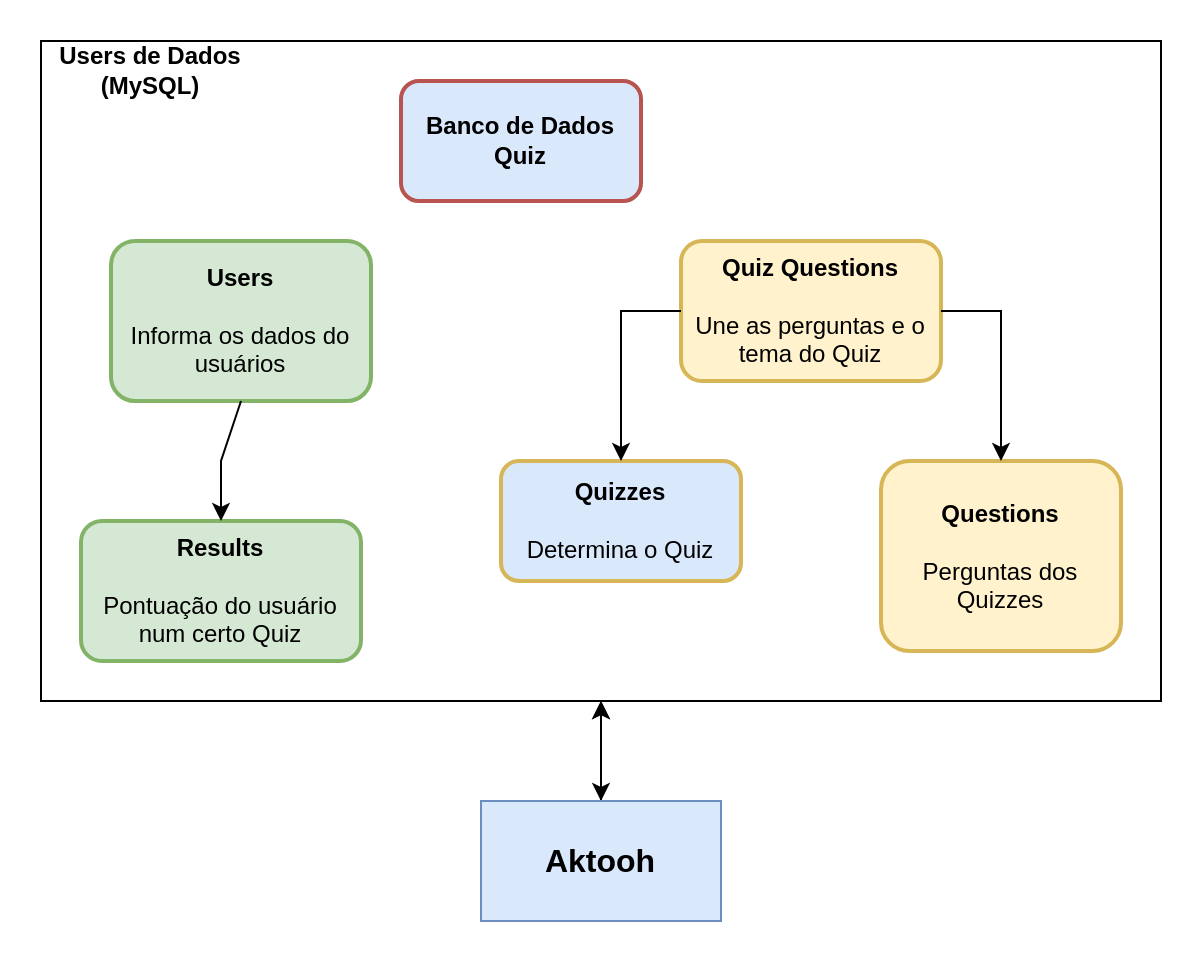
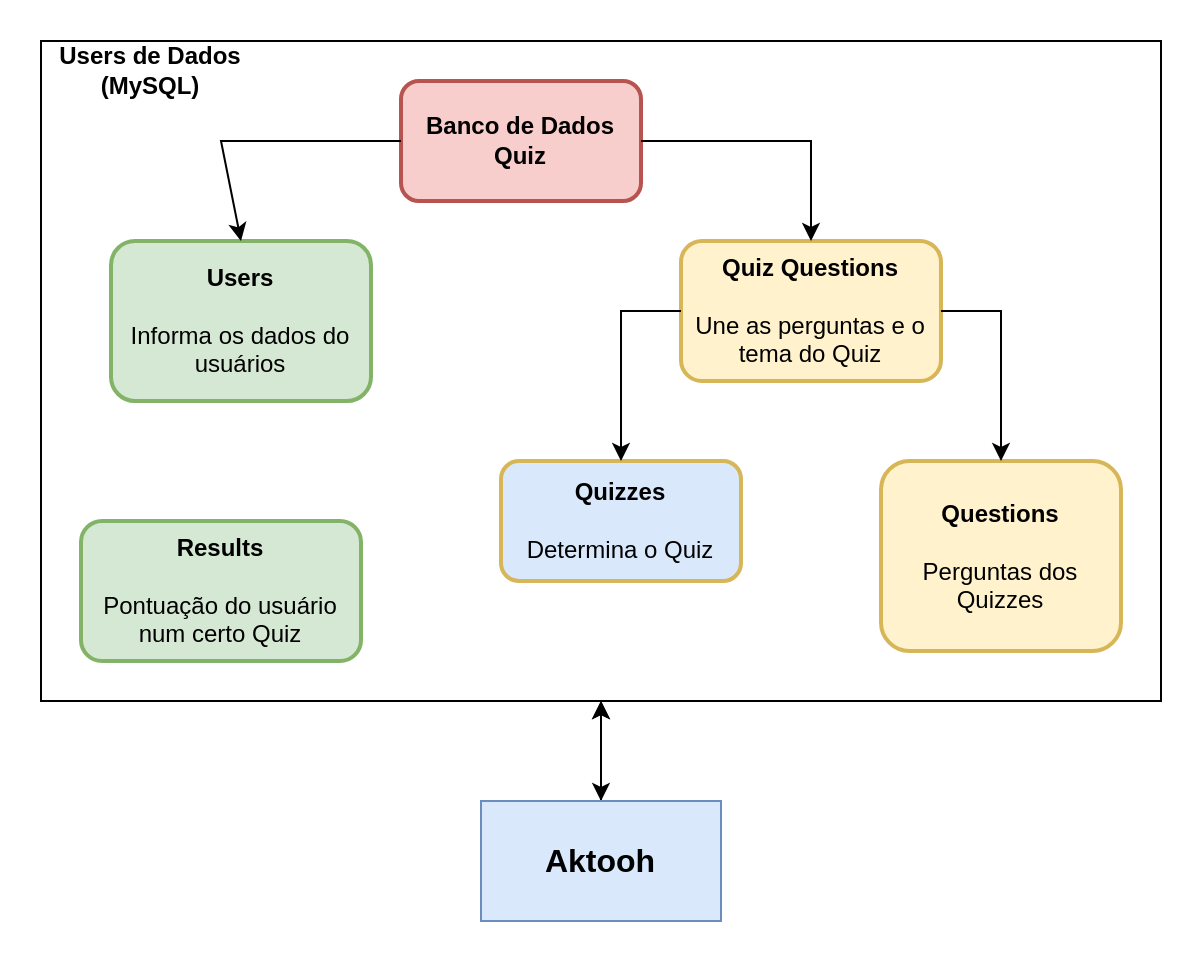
edge "Banco de Dados Quiz" -> "Users Informa os dados do usuários": added
node "Banco de Dados Quiz": fillcolor #dae8fc -> #f8cecc
edge "Banco de Dados Quiz" -> "Quiz Questions Une as perguntas e o tema do Quiz": added
edge "Users Informa os dados do usuários" -> "Results Pontuação do usuário num certo Quiz": removed
